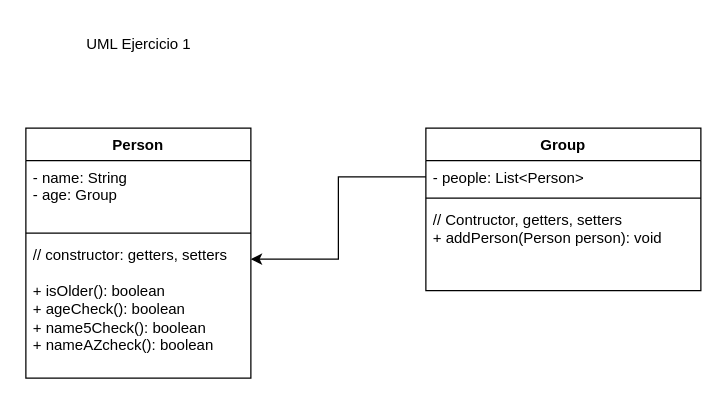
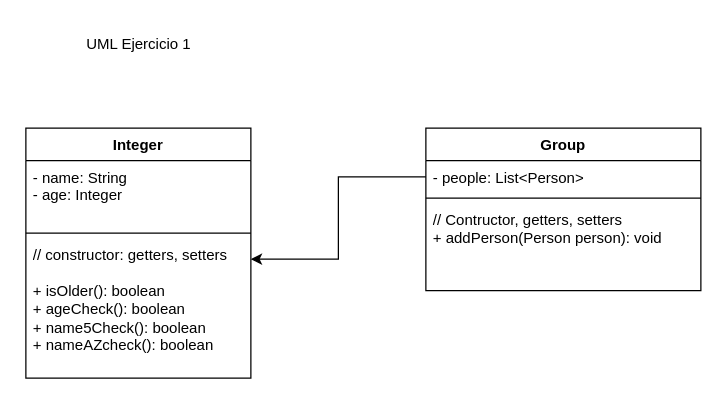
node "Person": label "Person" -> "Integer"
node "- name: String - age: Group": label "- name: String - age: Group" -> "- name: String - age: Integer"
